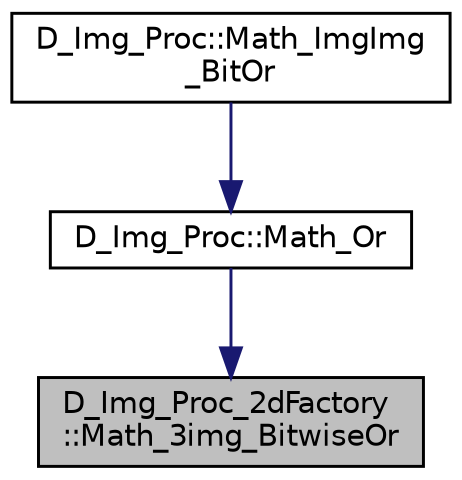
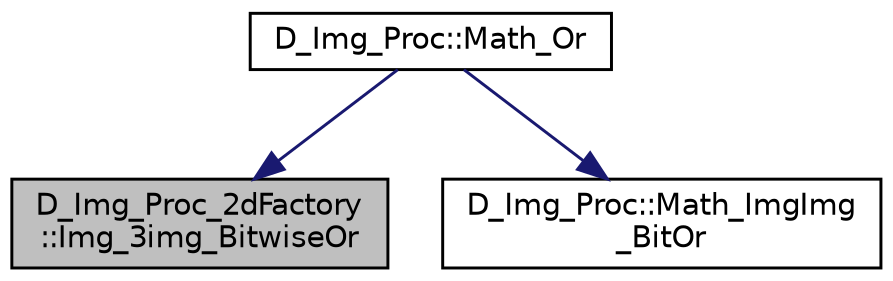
edge "D_Img_Proc::Math_ImgImg _BitOr" -> "D_Img_Proc::Math_Or": reversed
node "D_Img_Proc_2dFactory ::Math_3img_BitwiseOr": label "D_Img_Proc_2dFactory ::Math_3img_BitwiseOr" -> "D_Img_Proc_2dFactory ::Img_3img_BitwiseOr"
